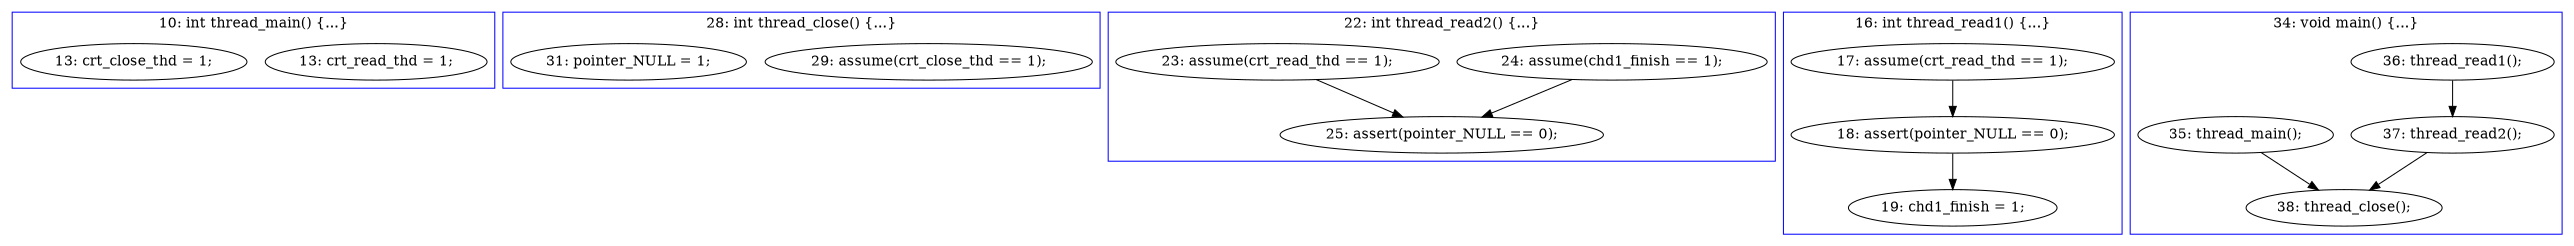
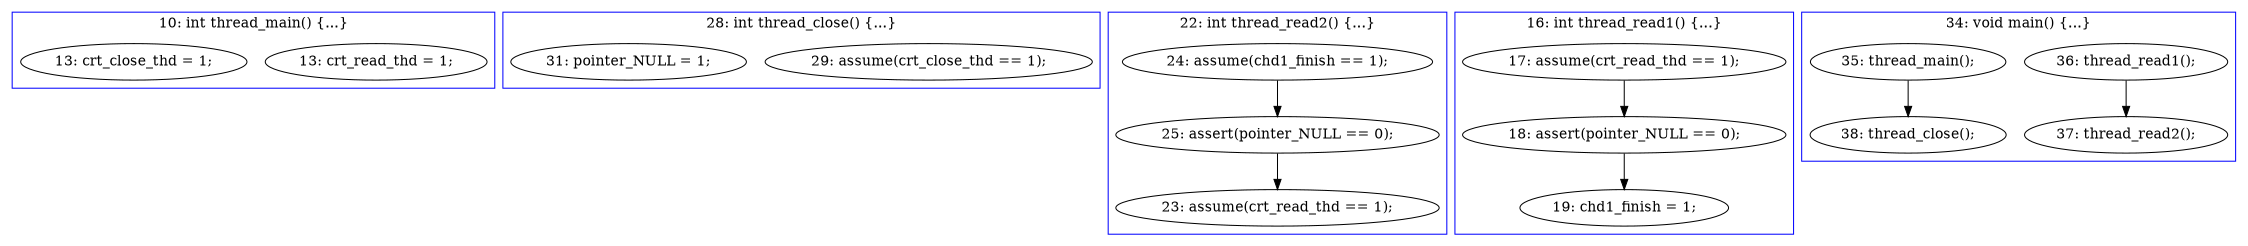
edge "23: assume(crt_read_thd == 1);" -> "25: assert(pointer_NULL == 0);": reversed
edge "37: thread_read2();" -> "38: thread_close();": removed
